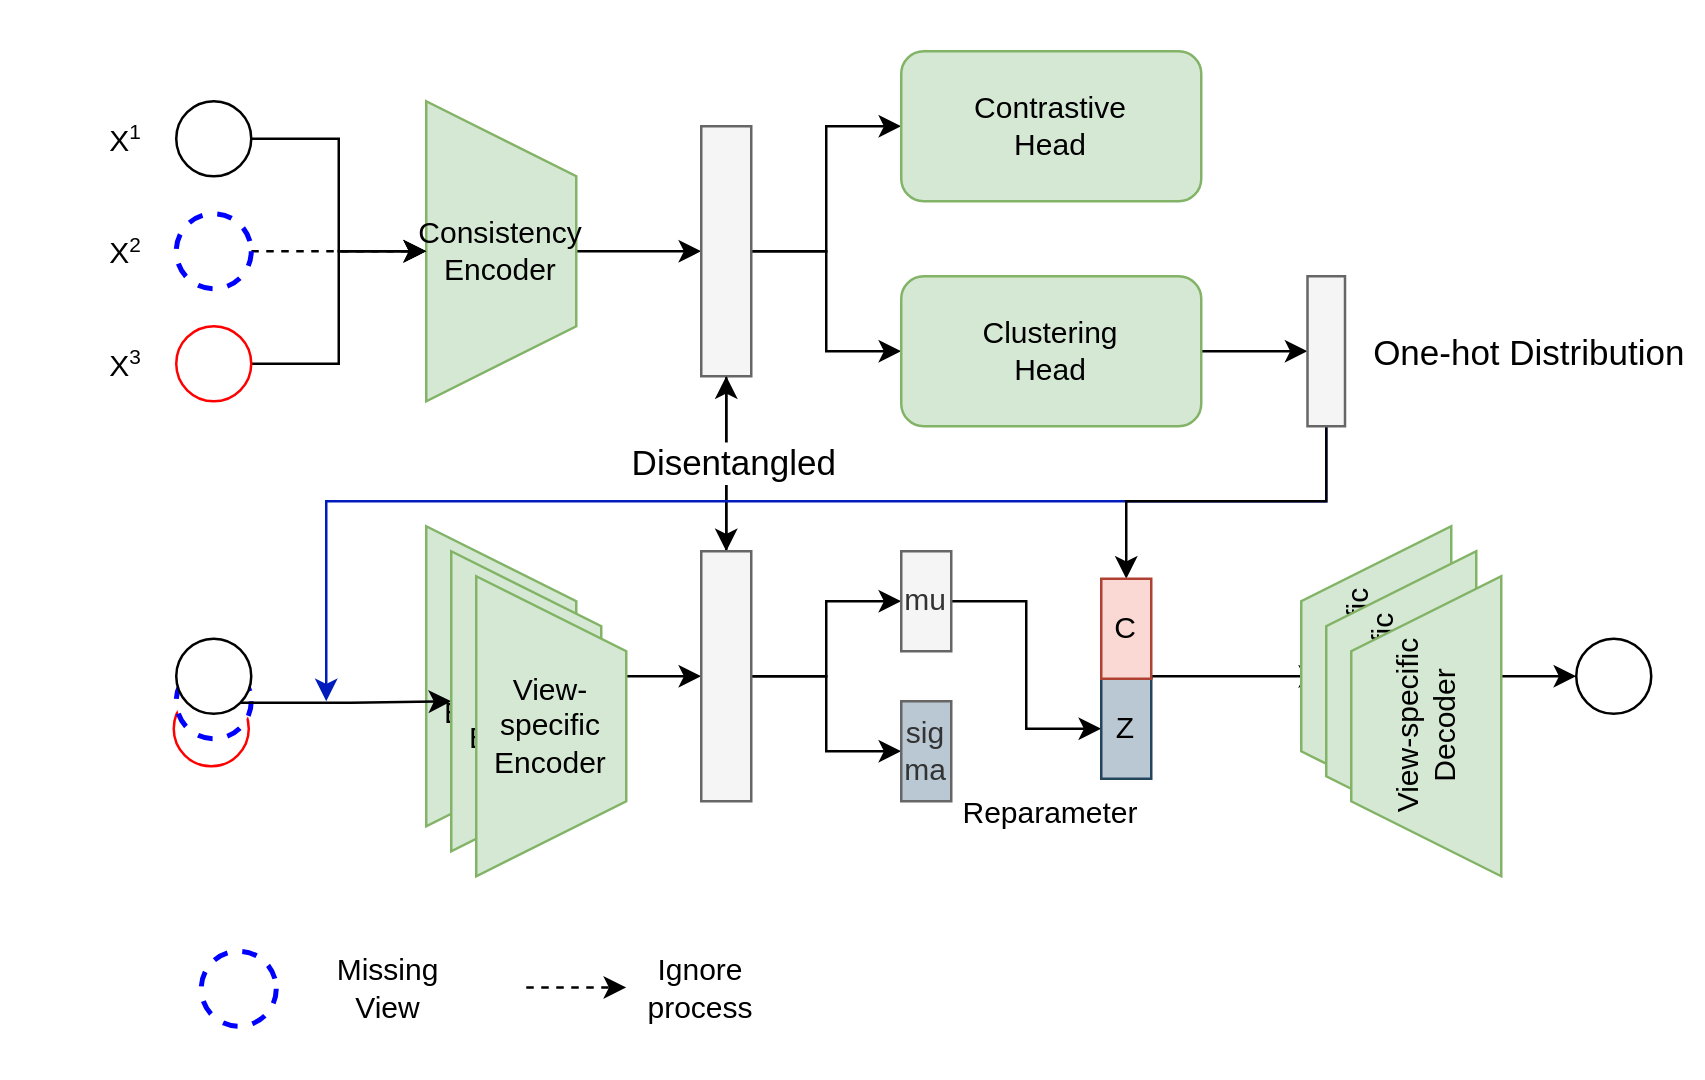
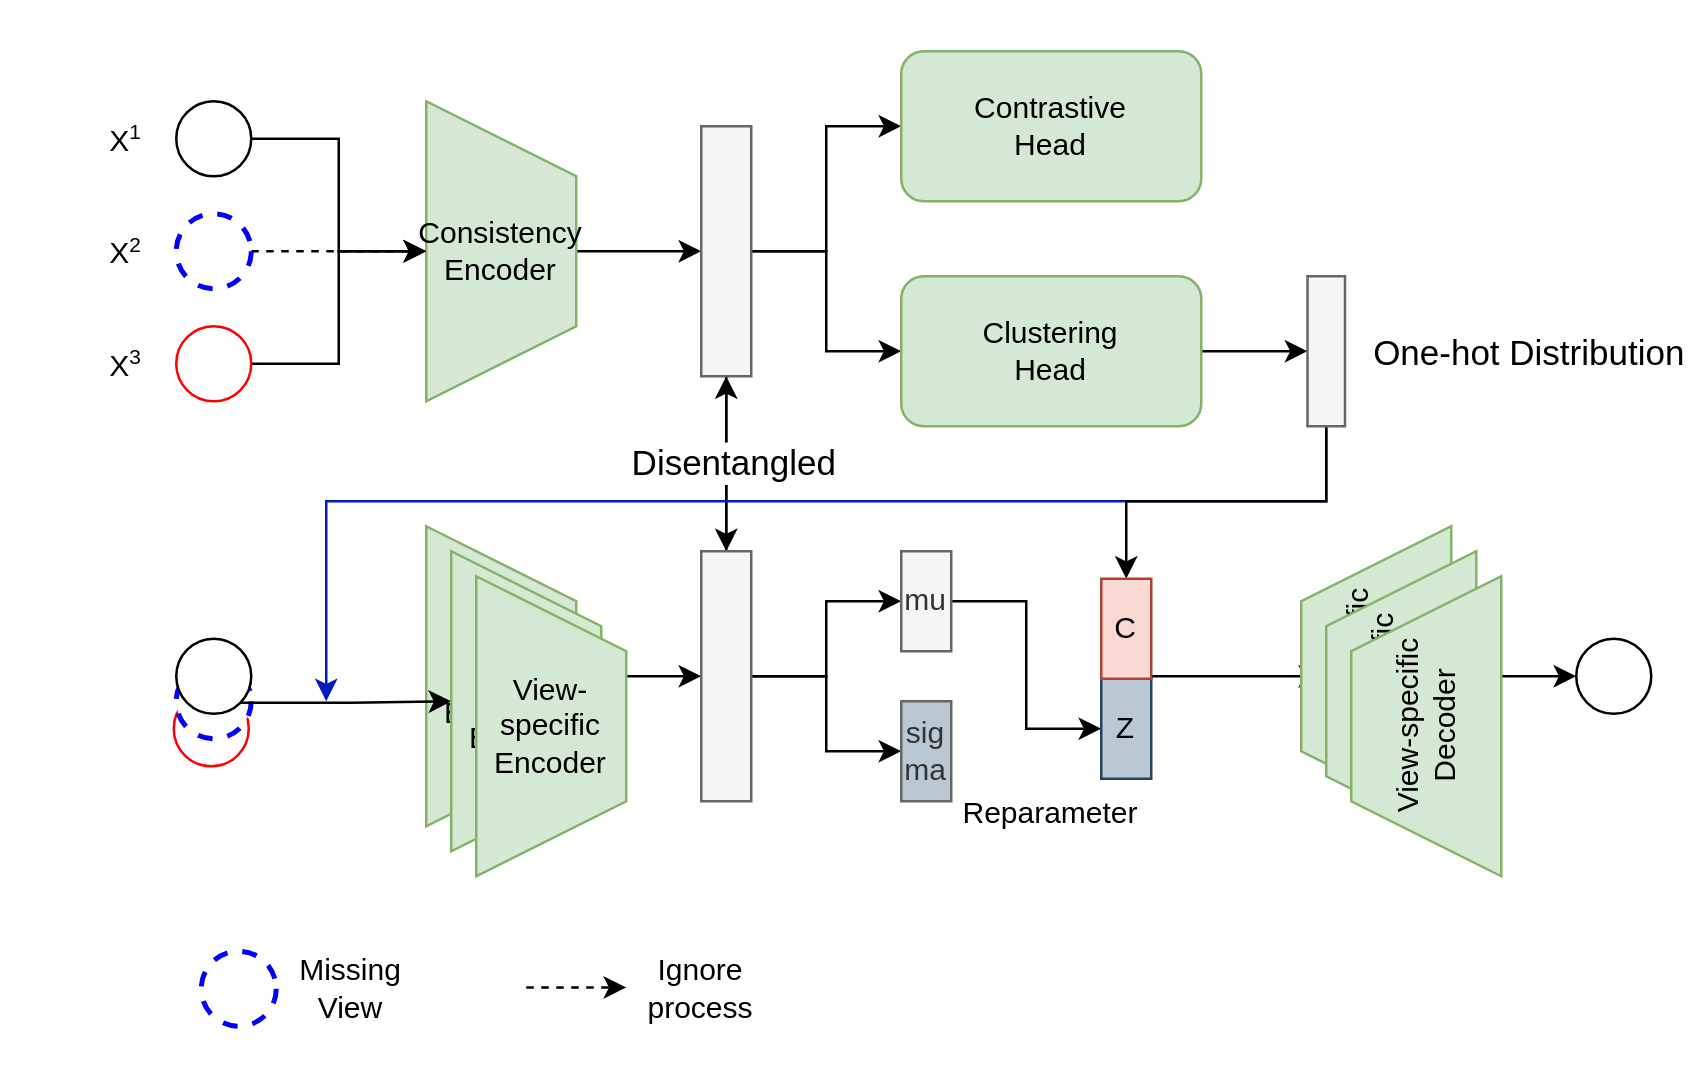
node "Missing View": moved (389, 989) -> (351, 989)
